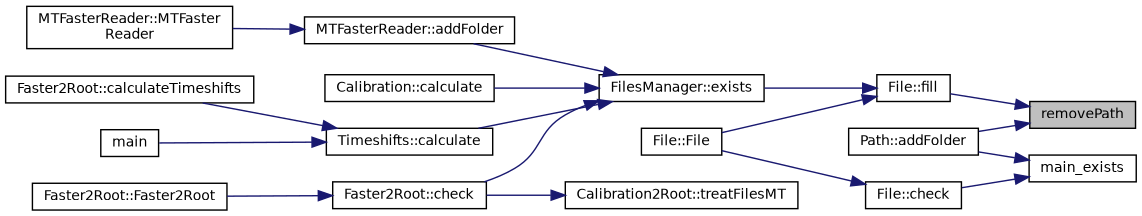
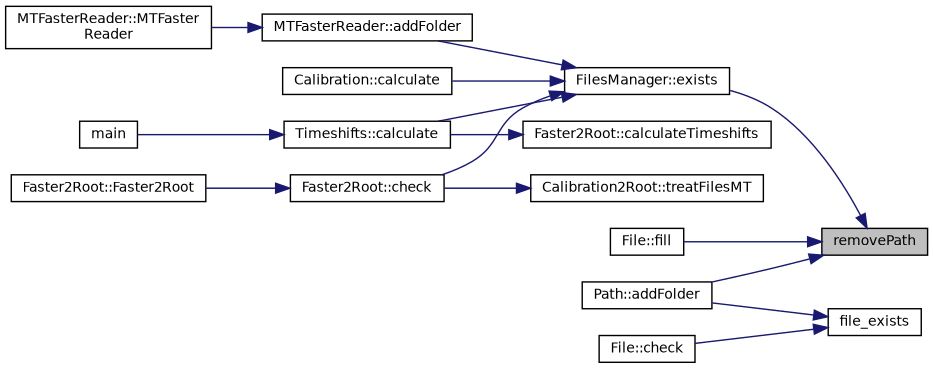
edge "FilesManager::exists" -> "File::fill": now "FilesManager::exists" -> "removePath"
edge "Faster2Root::calculateTimeshifts" -> "Timeshifts::calculate": reversed
node "File::File": removed
node "main_exists": label "main_exists" -> "file_exists"
